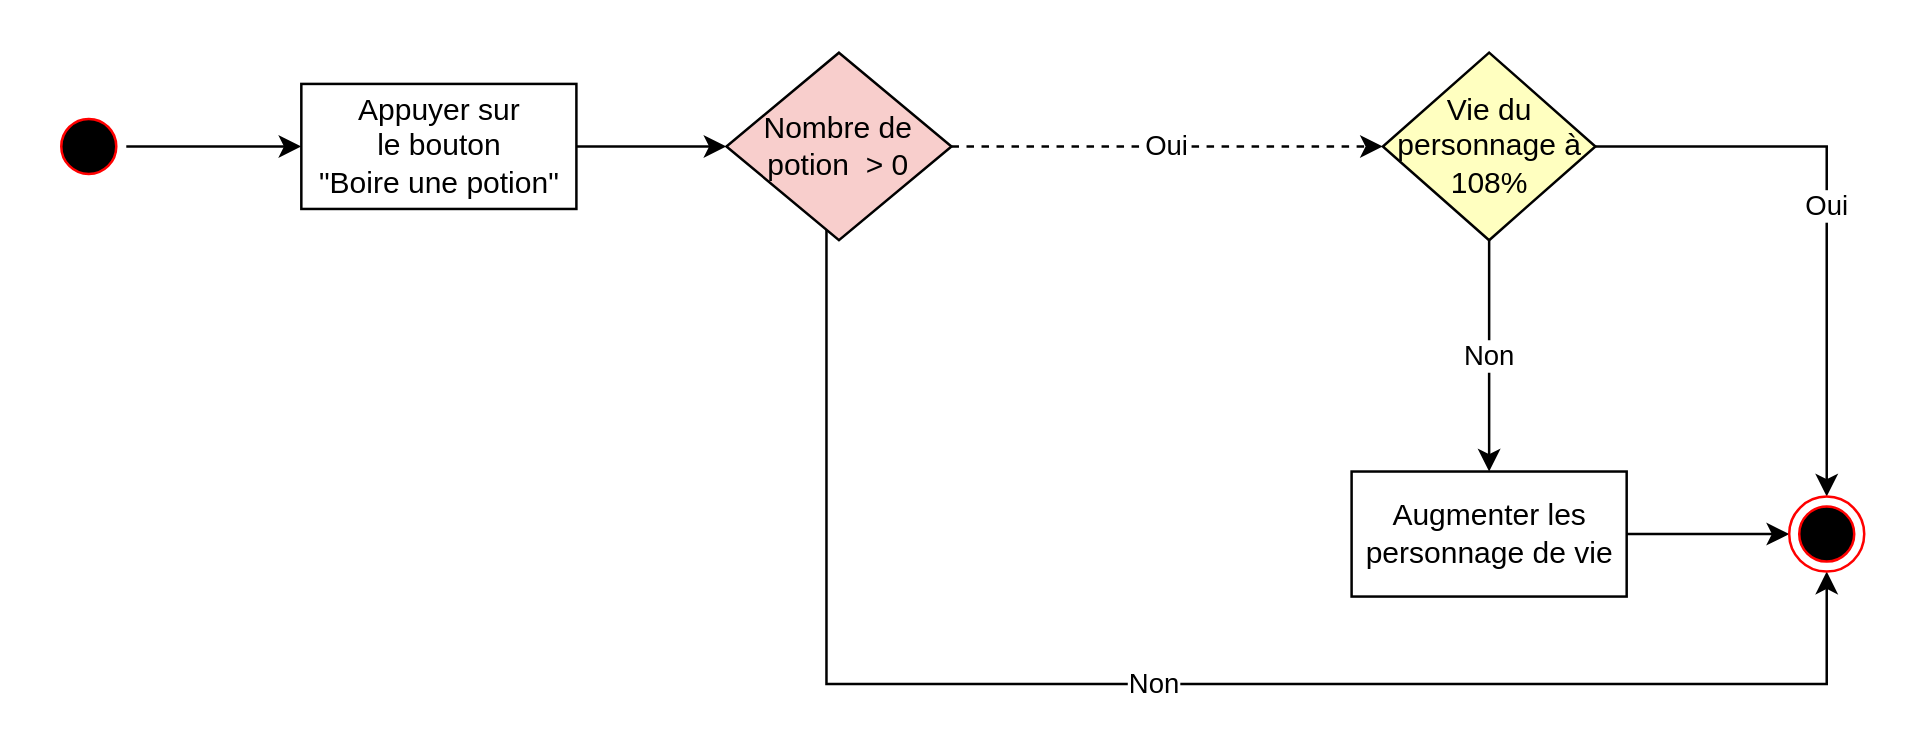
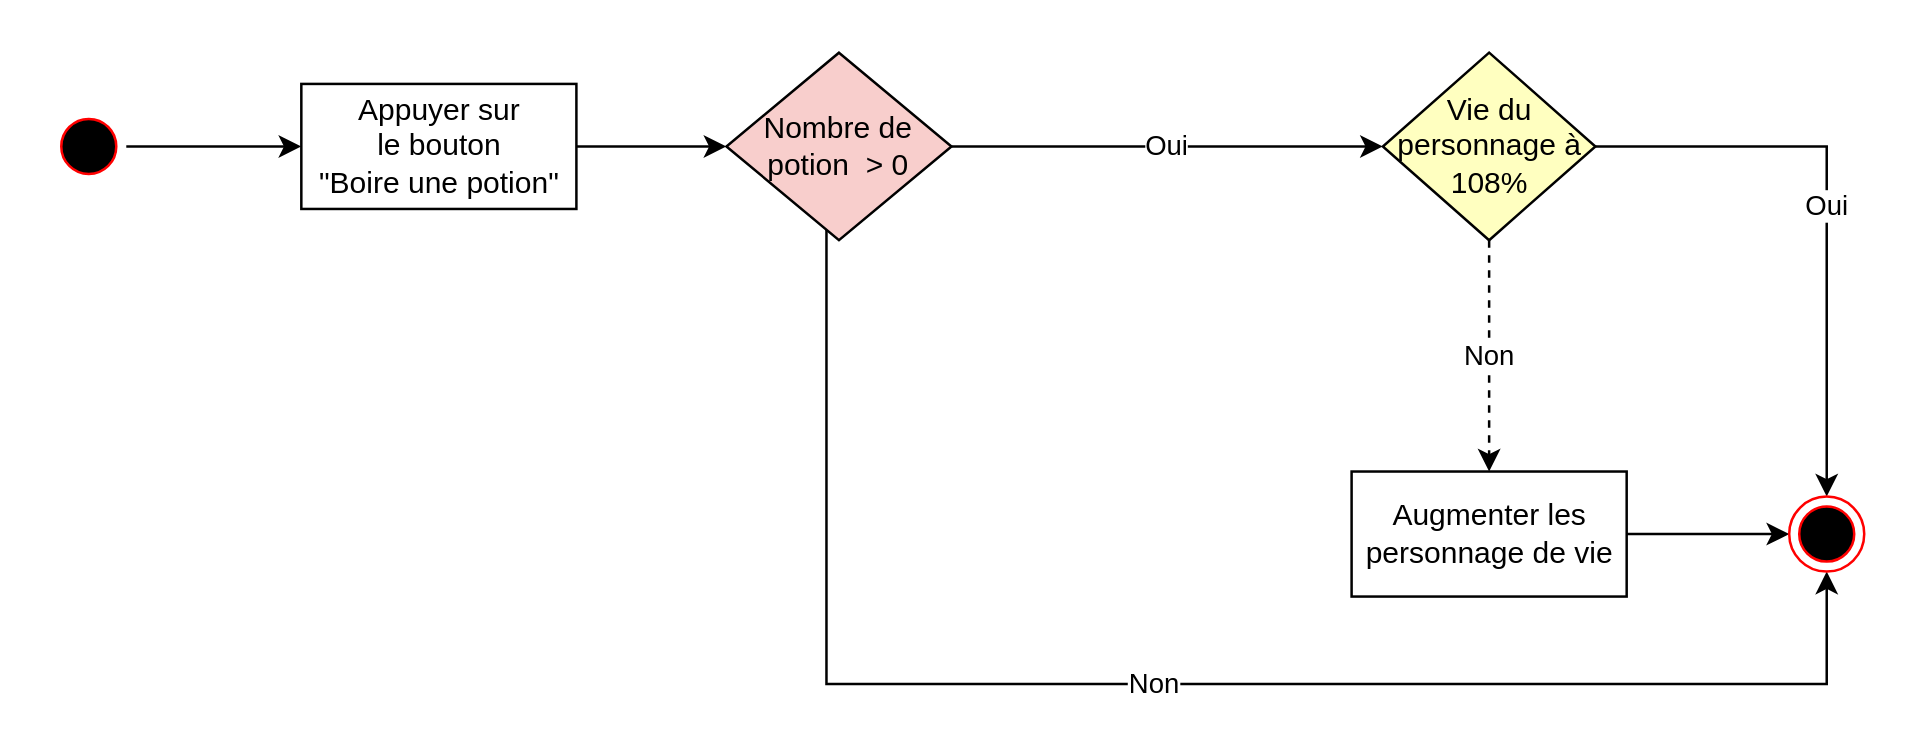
edge "Nombre de potion > 0" -> "Vie du personnage à 108%": style dashed -> solid
edge "Vie du personnage à 108%" -> "Augmenter les personnage de vie": style solid -> dashed
